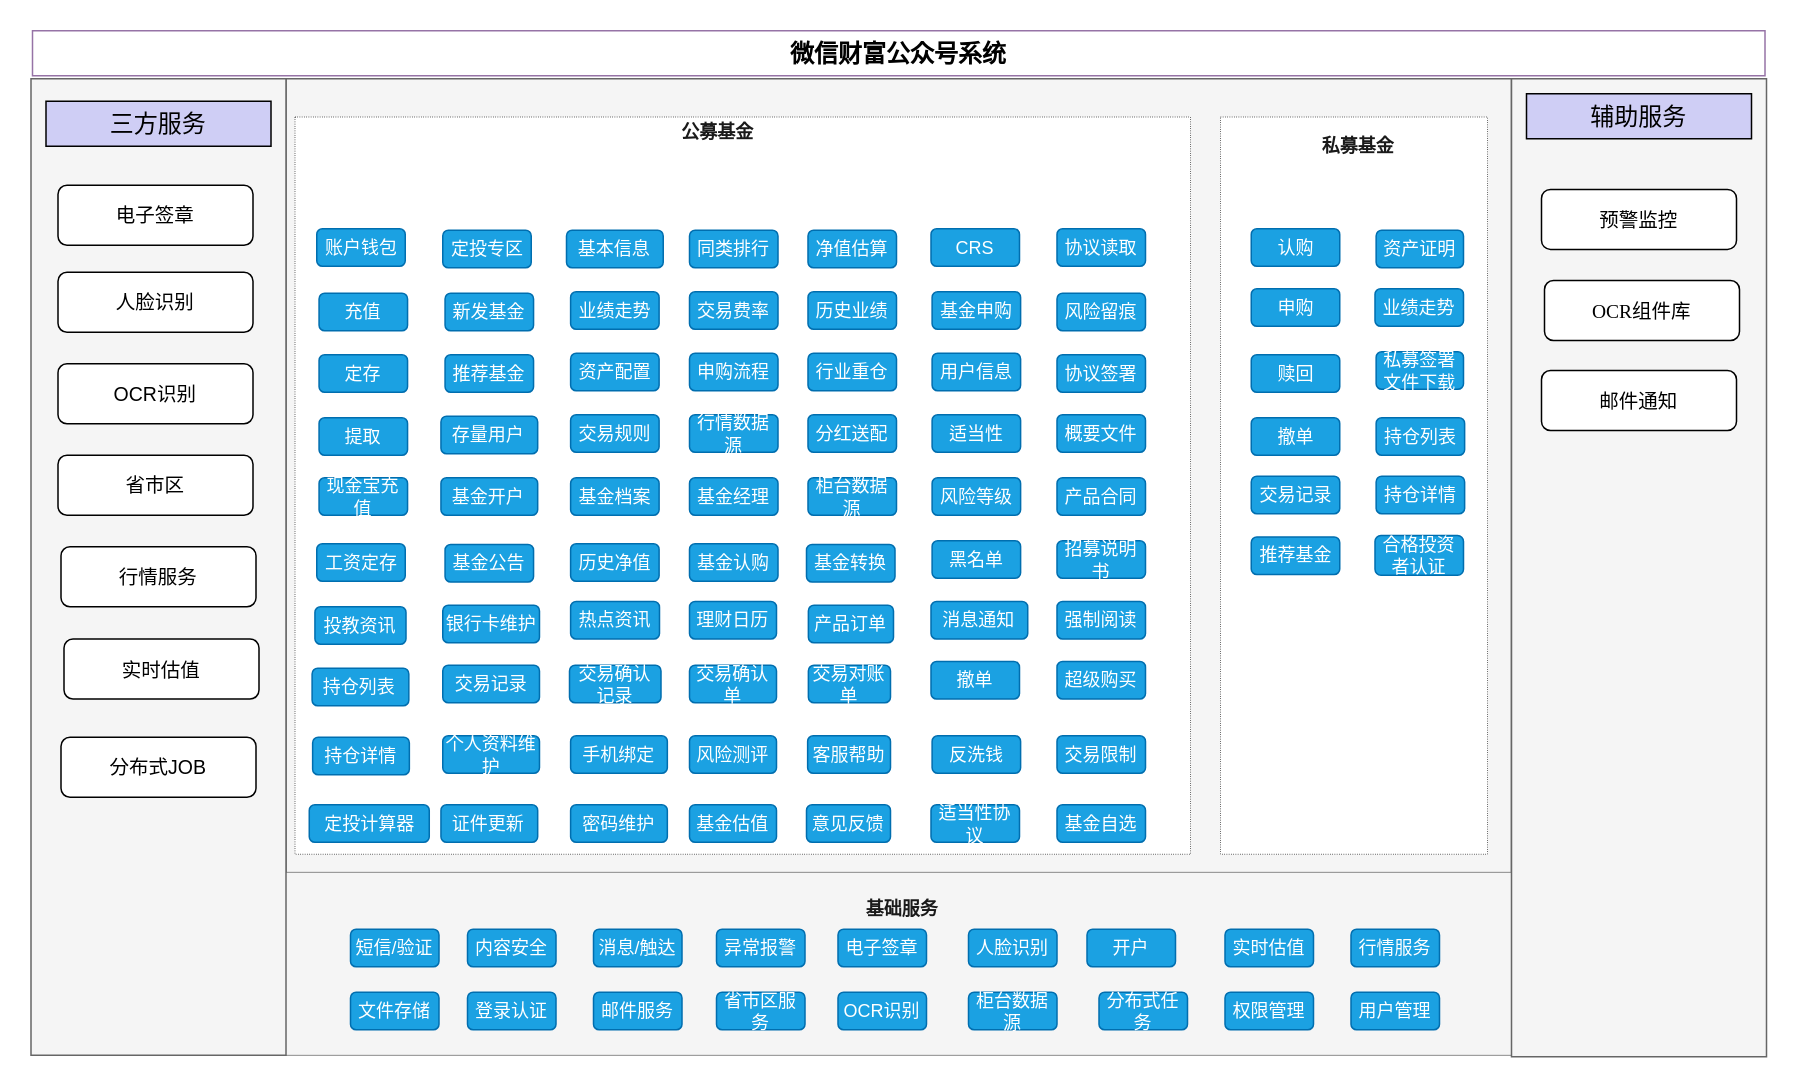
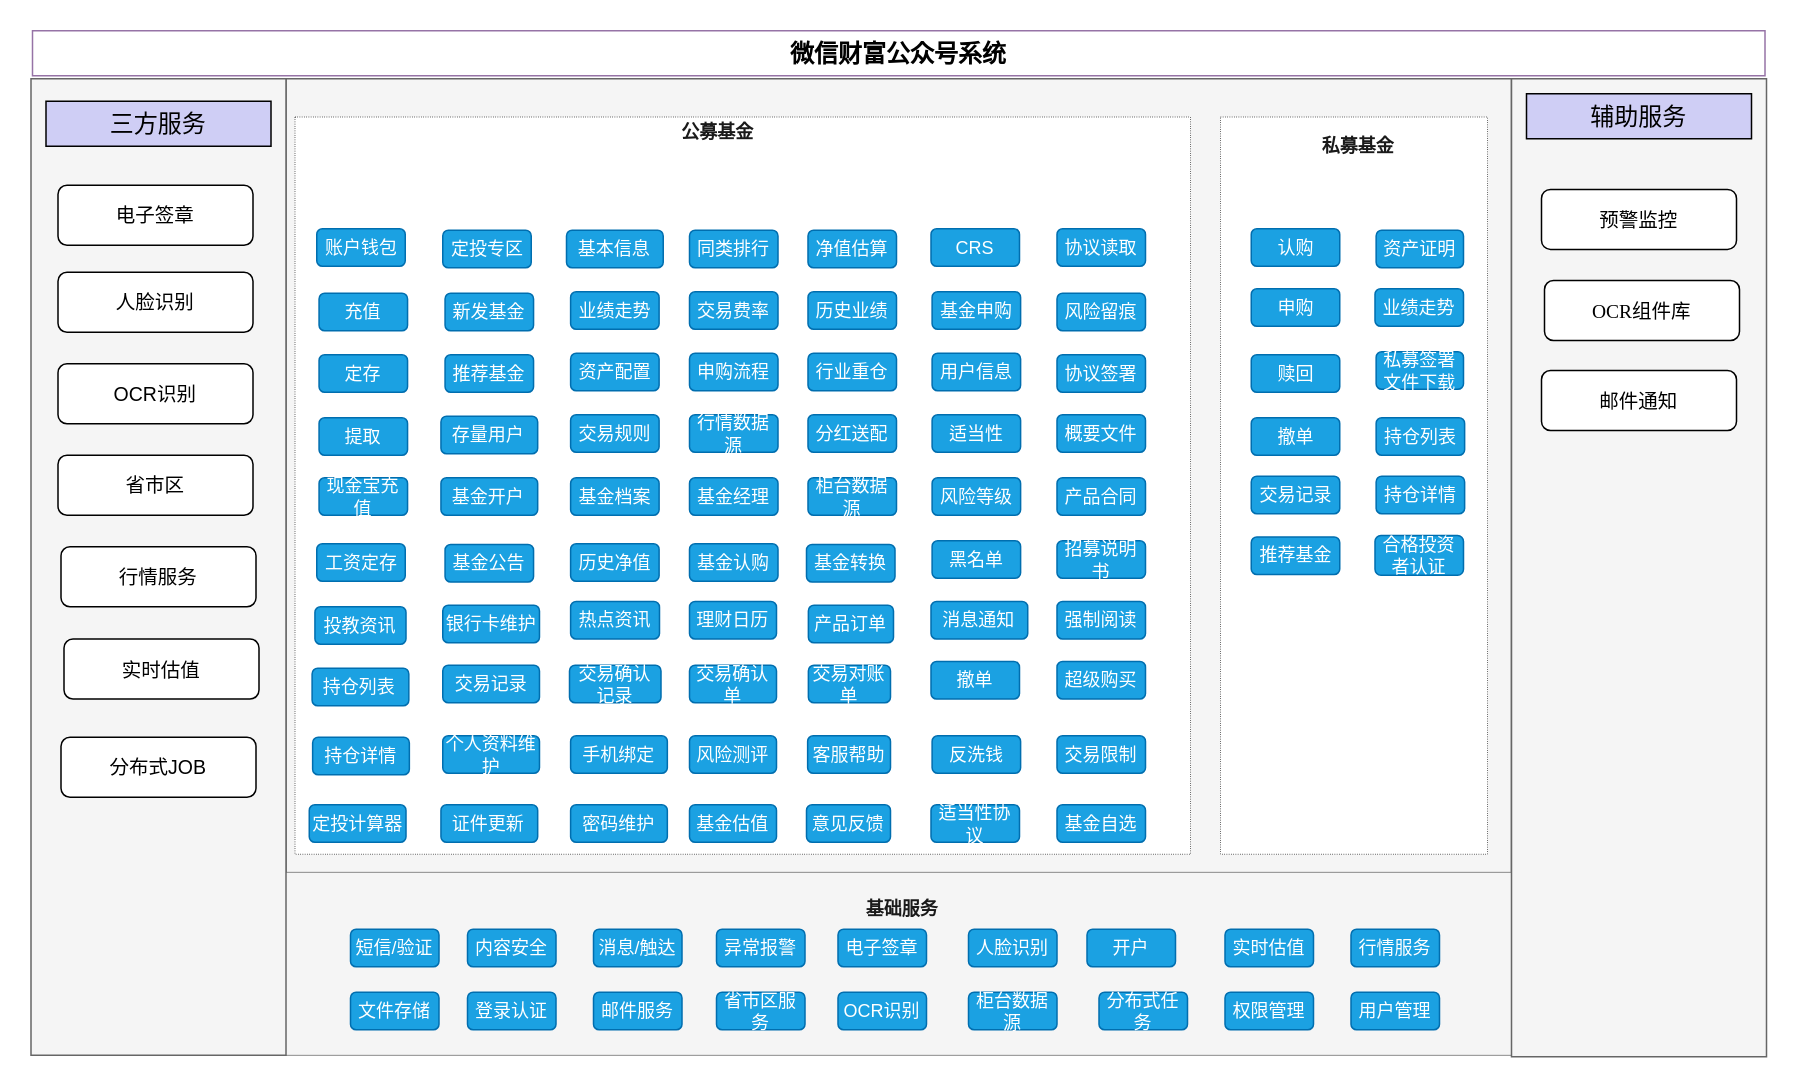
node "定投计算器": size 120x38 -> 97x38
